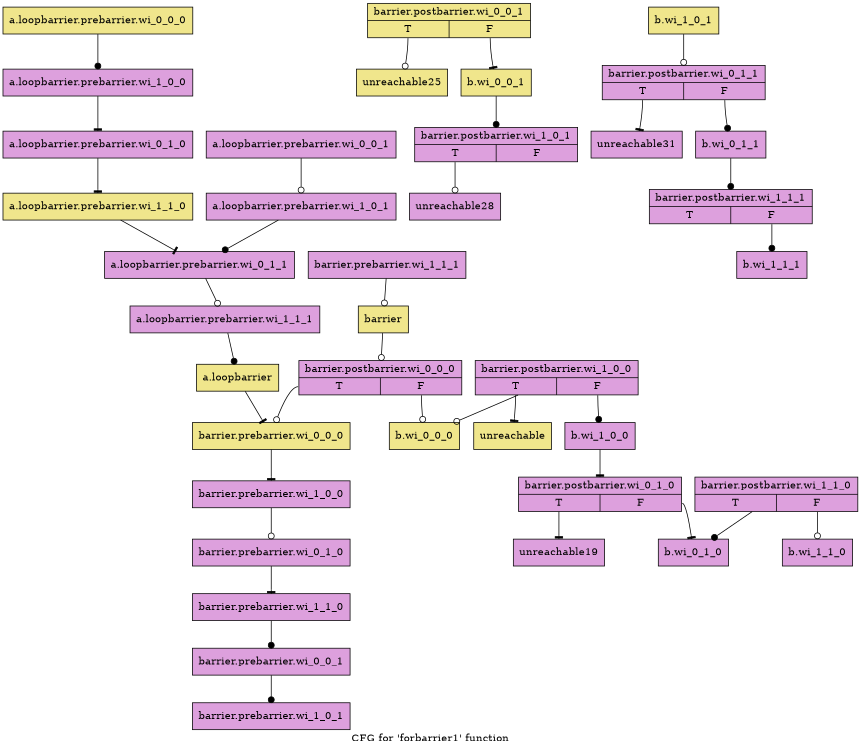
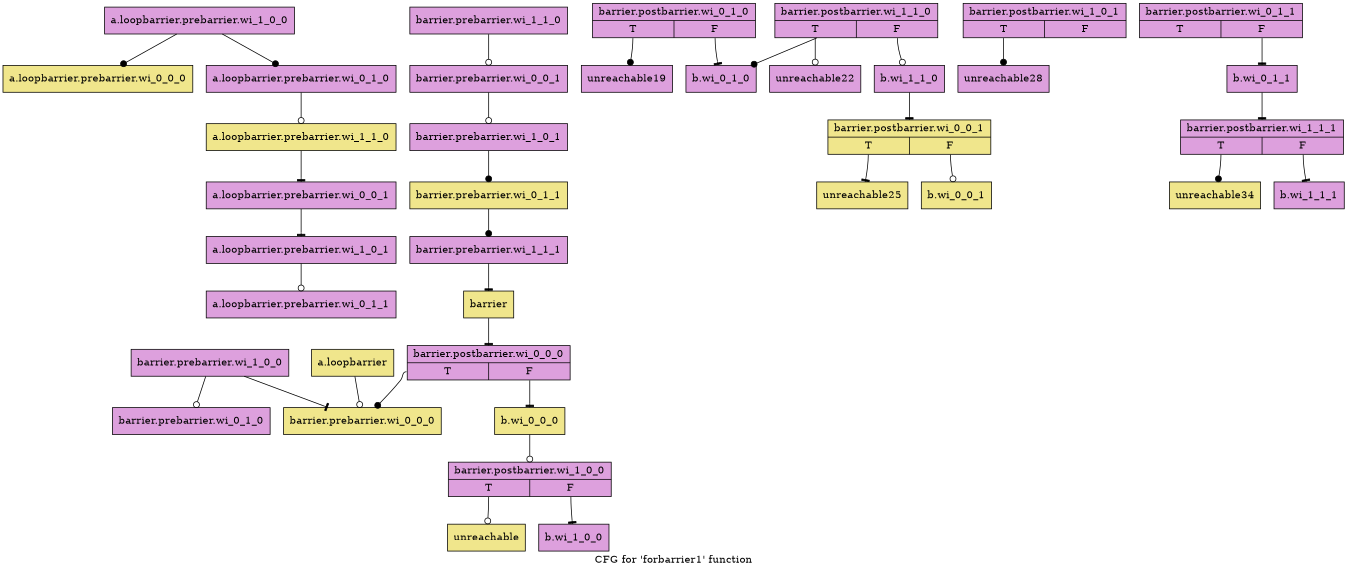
node "b.wi_1_0_1": removed
edge "a.loopbarrier.prebarrier.wi_0_0_0" -> "a.loopbarrier.prebarrier.wi_1_0_0": reversed
edge "barrier.postbarrier.wi_0_0_1" -> "unreachable25": arrowhead odot -> tee
edge "barrier.postbarrier.wi_0_0_1" -> "b.wi_0_0_1": arrowhead tee -> odot
node "unreachable22": added
edge "b.wi_1_1_0" -> "barrier.postbarrier.wi_0_0_1": added
edge "b.wi_0_0_1" -> "barrier.postbarrier.wi_1_0_1": removed
edge "a.loopbarrier.prebarrier.wi_1_0_0" -> "a.loopbarrier.prebarrier.wi_0_1_0": arrowhead tee -> dot
edge "barrier.postbarrier.wi_0_1_1" -> "b.wi_0_1_1": arrowhead dot -> tee
node "unreachable31": removed
edge "b.wi_0_1_1" -> "barrier.postbarrier.wi_1_1_1": arrowhead dot -> tee
edge "a.loopbarrier.prebarrier.wi_0_0_1" -> "a.loopbarrier.prebarrier.wi_1_0_1": arrowhead odot -> tee
edge "a.loopbarrier.prebarrier.wi_0_1_0" -> "a.loopbarrier.prebarrier.wi_1_1_0": arrowhead tee -> odot
edge "barrier.postbarrier.wi_1_0_1" -> "unreachable28": arrowhead odot -> dot
node "barrier.prebarrier.wi_0_1_1": added
node "unreachable34": added
edge "a.loopbarrier.prebarrier.wi_1_0_1" -> "a.loopbarrier.prebarrier.wi_0_1_1": arrowhead dot -> odot
edge "a.loopbarrier.prebarrier.wi_1_1_0" -> "a.loopbarrier.prebarrier.wi_0_1_1": now "a.loopbarrier.prebarrier.wi_1_1_0" -> "a.loopbarrier.prebarrier.wi_0_0_1"
edge "barrier.postbarrier.wi_1_1_1" -> "b.wi_1_1_1": arrowhead dot -> tee
edge "barrier.prebarrier.wi_1_1_1" -> "barrier": arrowhead odot -> tee
node "a.loopbarrier.prebarrier.wi_1_1_1": removed
edge "barrier" -> "barrier.postbarrier.wi_0_0_0": arrowhead odot -> tee
edge "barrier.postbarrier.wi_0_0_0" -> "barrier.prebarrier.wi_0_0_0": arrowhead odot -> dot
edge "a.loopbarrier" -> "barrier.prebarrier.wi_0_0_0": arrowhead tee -> odot
edge "barrier.postbarrier.wi_0_0_0" -> "b.wi_0_0_0": arrowhead odot -> tee
edge "barrier.postbarrier.wi_1_0_0" -> "b.wi_1_0_0": arrowhead dot -> tee
edge "barrier.postbarrier.wi_1_0_0" -> "unreachable": arrowhead tee -> odot
edge "barrier.postbarrier.wi_1_0_0" -> "b.wi_0_0_0": reversed
edge "b.wi_1_0_0" -> "barrier.postbarrier.wi_0_1_0": removed
edge "barrier.prebarrier.wi_0_0_0" -> "barrier.prebarrier.wi_1_0_0": reversed
edge "barrier.postbarrier.wi_0_1_0" -> "unreachable19": arrowhead tee -> dot
edge "barrier.prebarrier.wi_0_1_0" -> "barrier.prebarrier.wi_1_1_0": removed
edge "barrier.prebarrier.wi_1_1_0" -> "barrier.prebarrier.wi_0_0_1": arrowhead dot -> odot
edge "barrier.prebarrier.wi_0_0_1" -> "barrier.prebarrier.wi_1_0_1": arrowhead dot -> odot
